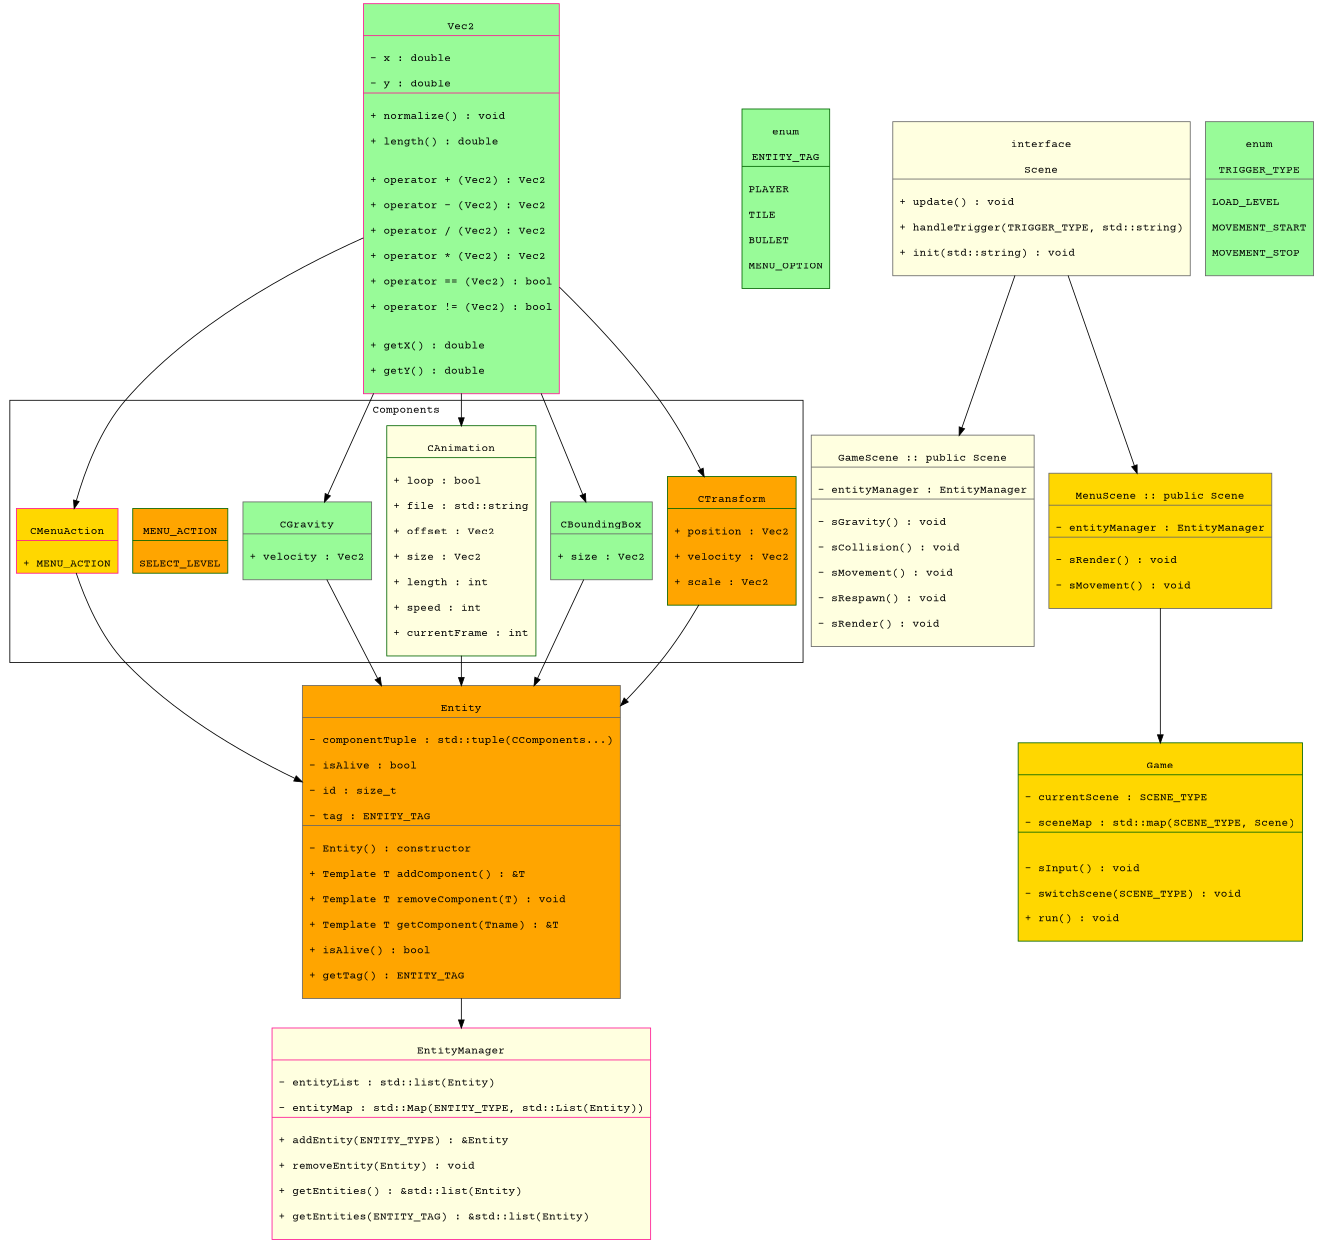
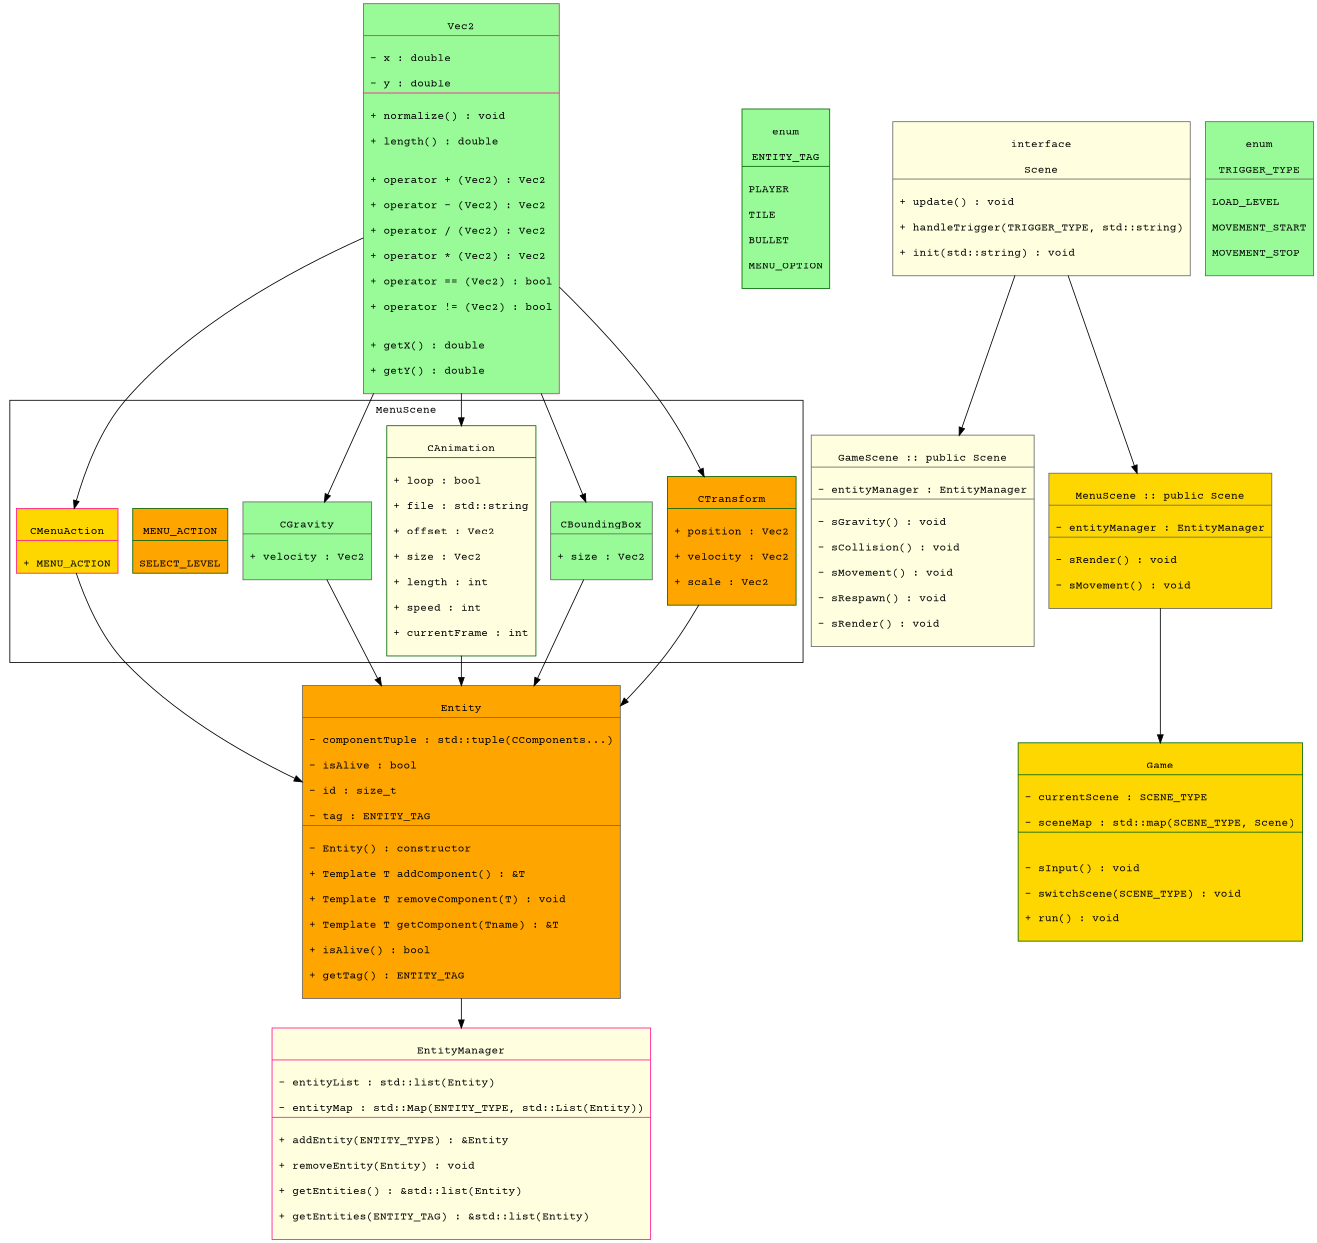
cluster "Components": label "Components" -> "MenuScene"
